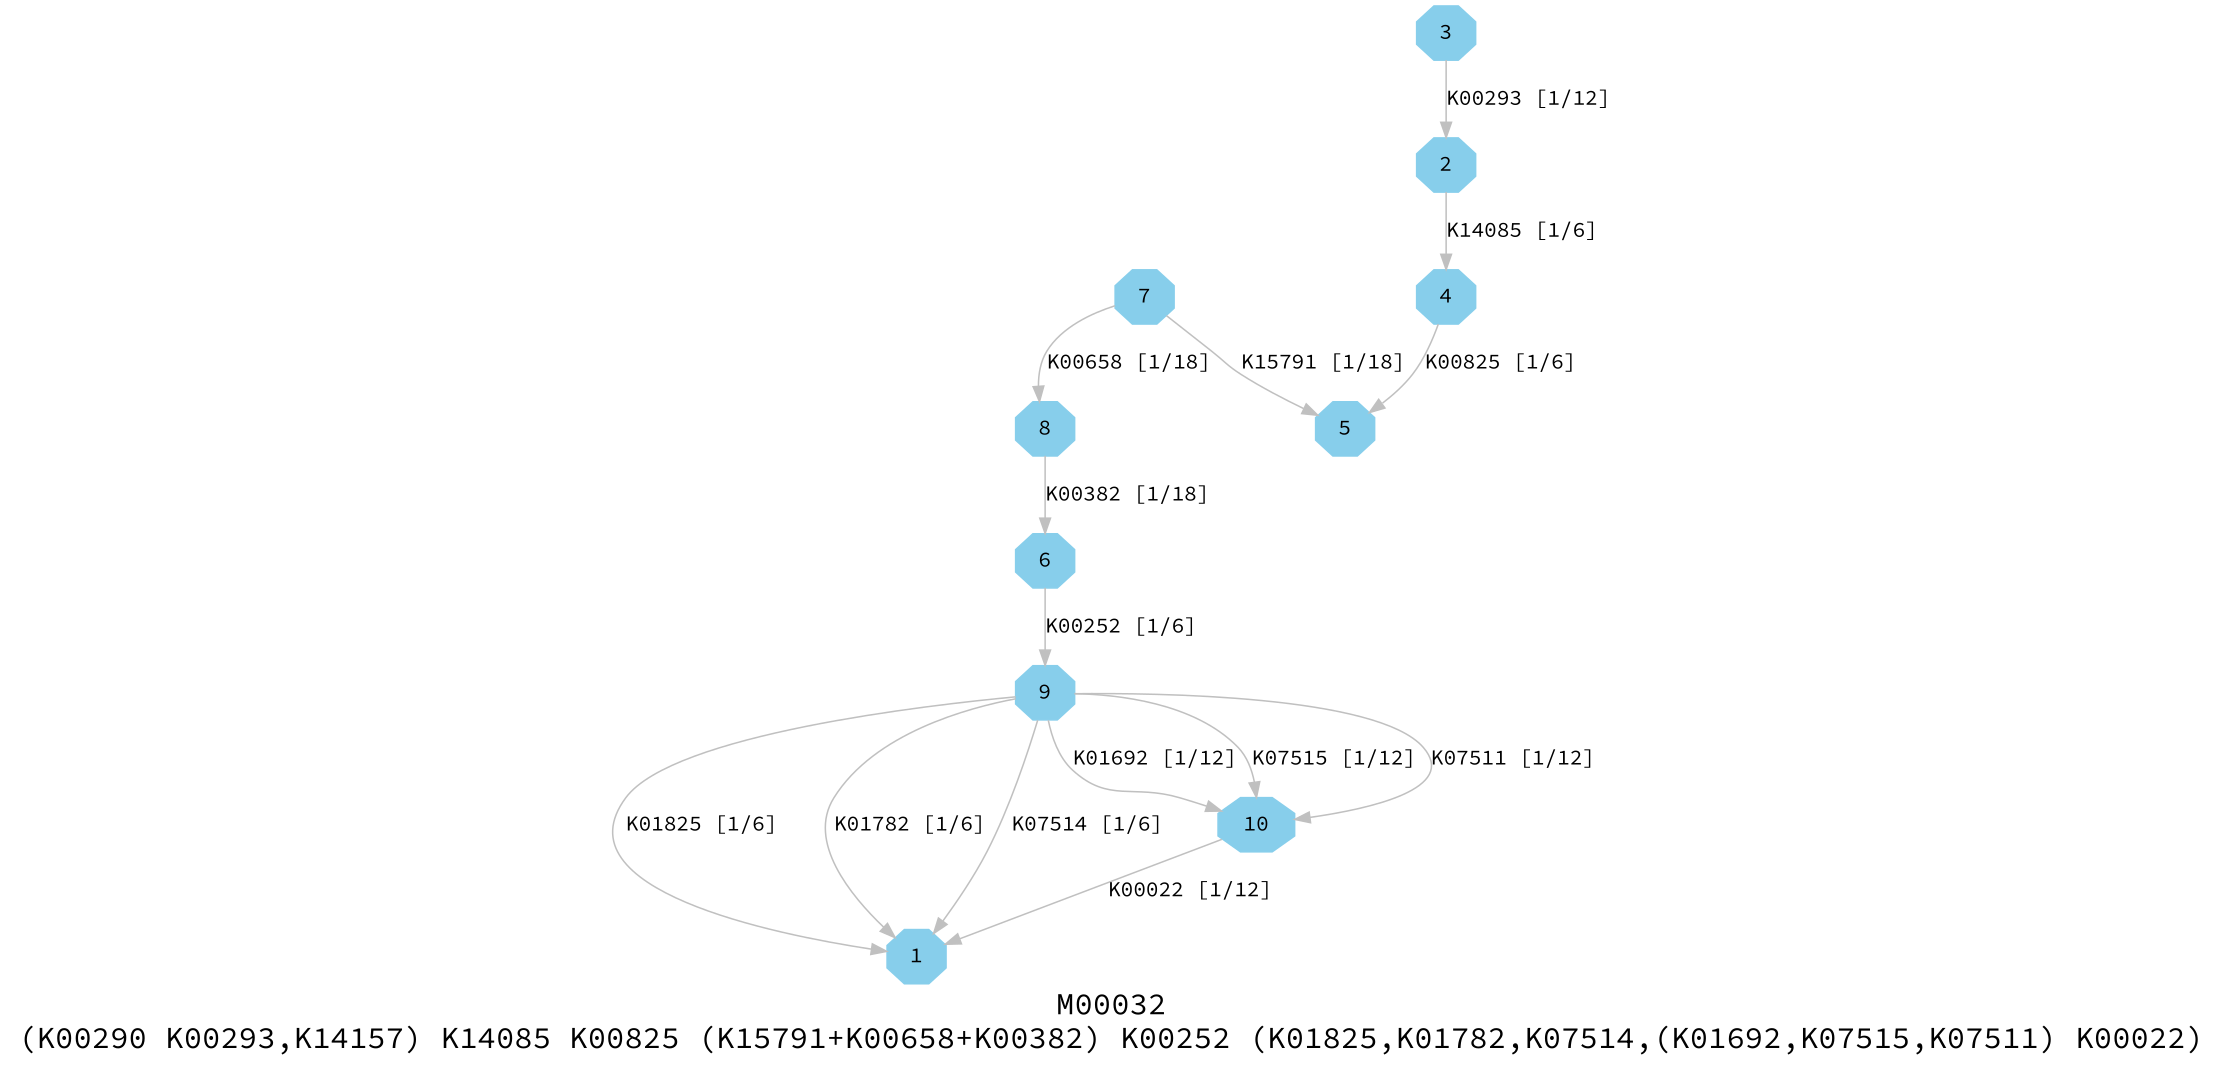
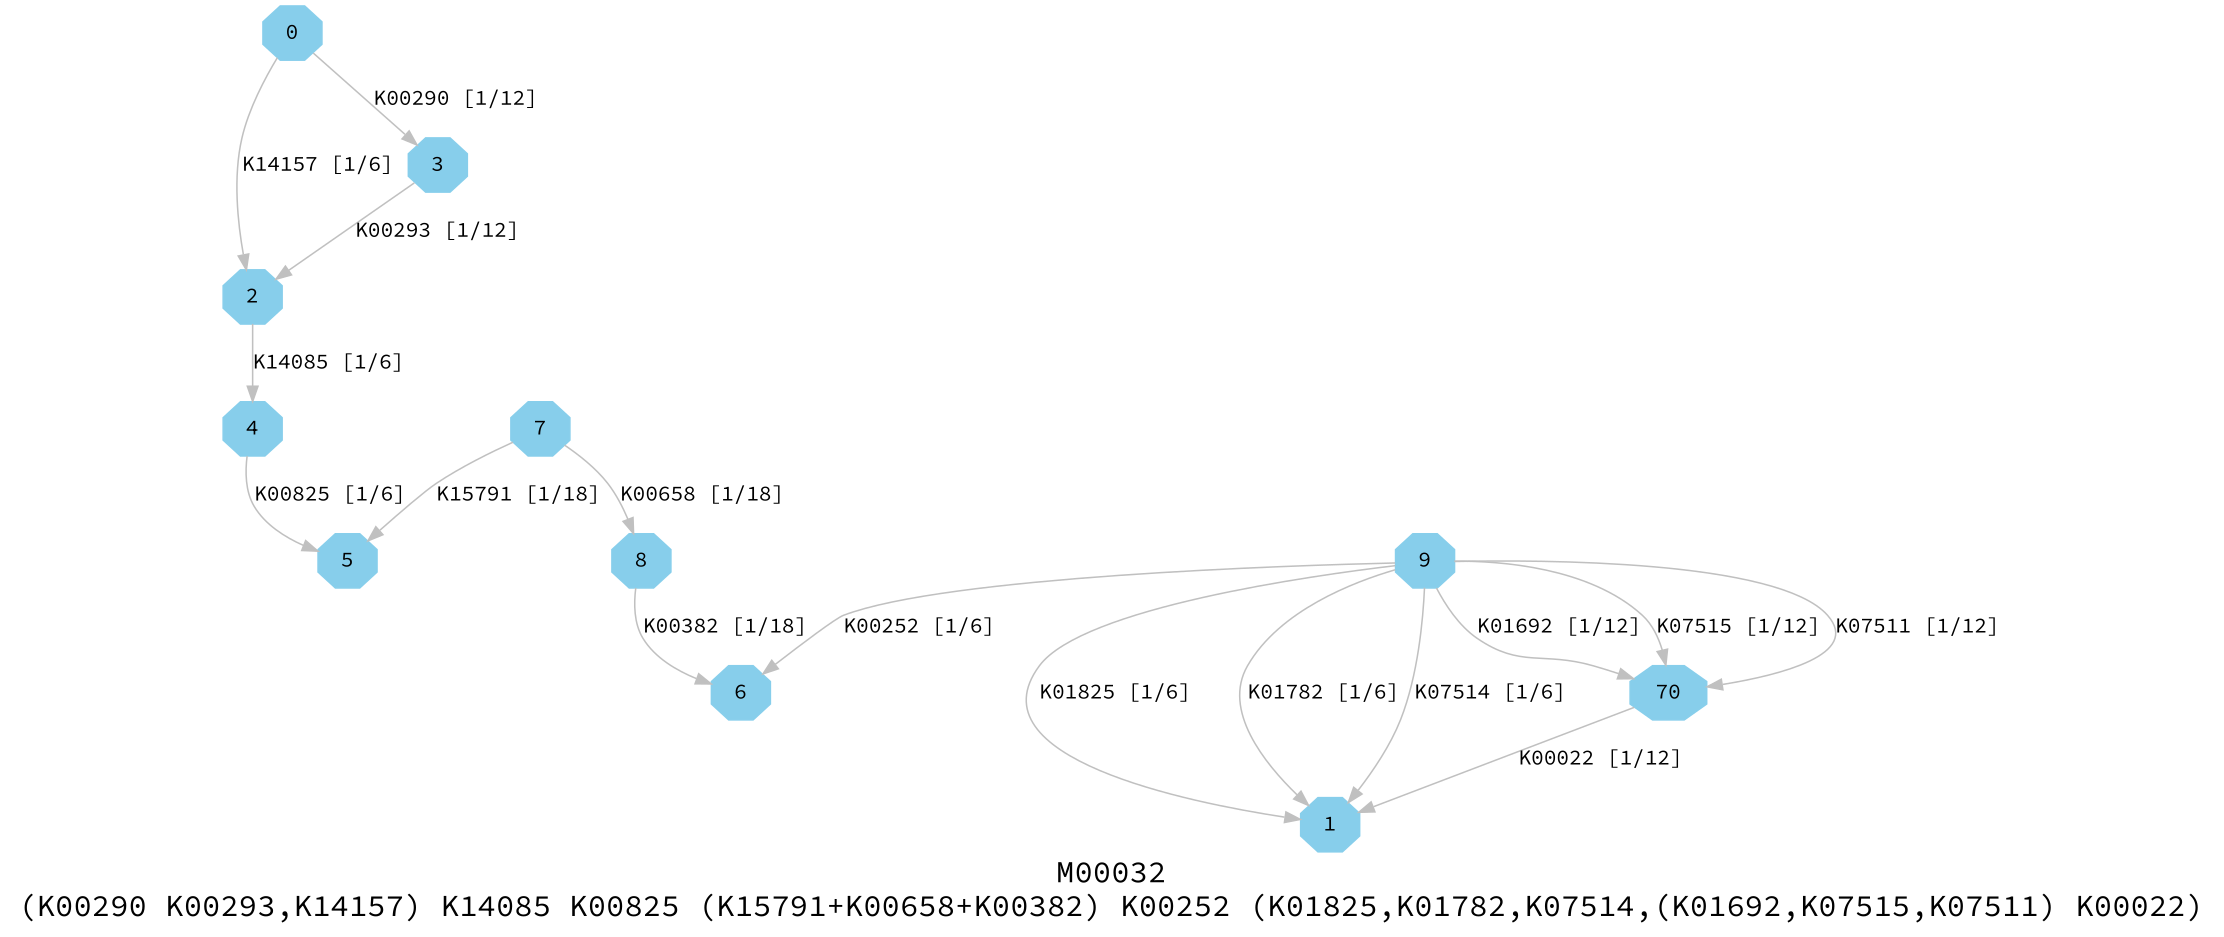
node "0": added
edge "6" -> "9": reversed
node "10": label "10" -> "70"
